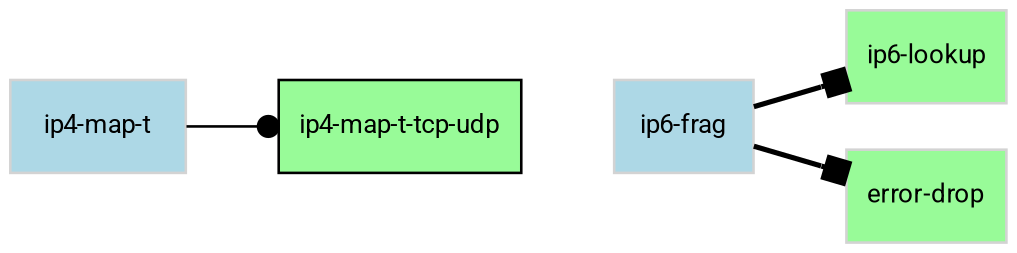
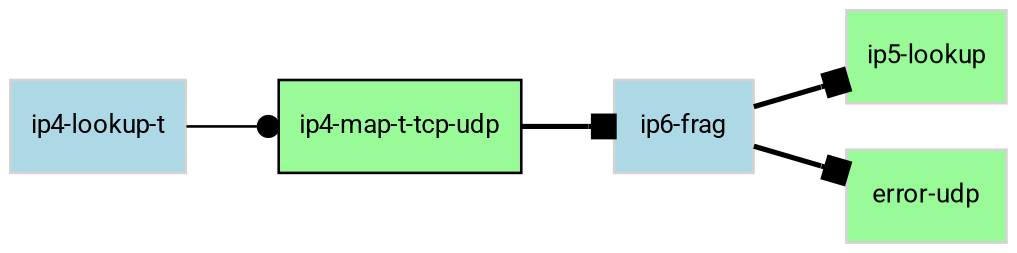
node "ip6-lookup": label "ip6-lookup" -> "ip5-lookup"
node "ip4-map-t": label "ip4-map-t" -> "ip4-lookup-t"
edge "ip4-map-t-tcp-udp" -> "ip6-frag": added
node "error-drop": label "error-drop" -> "error-udp"
